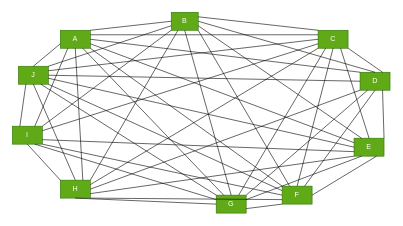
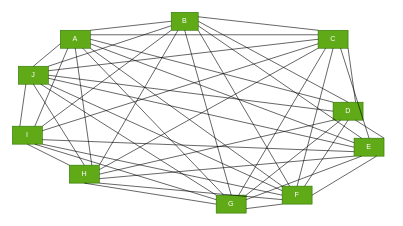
node "D": moved (375, 81) -> (348, 111)
node "H": moved (75, 189) -> (84, 174)
